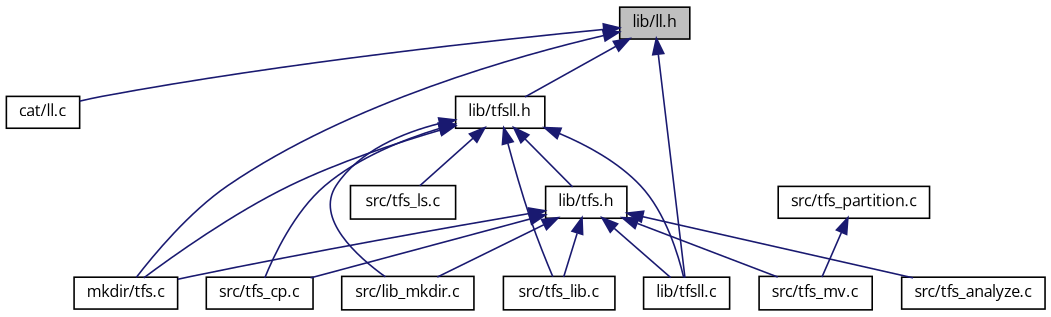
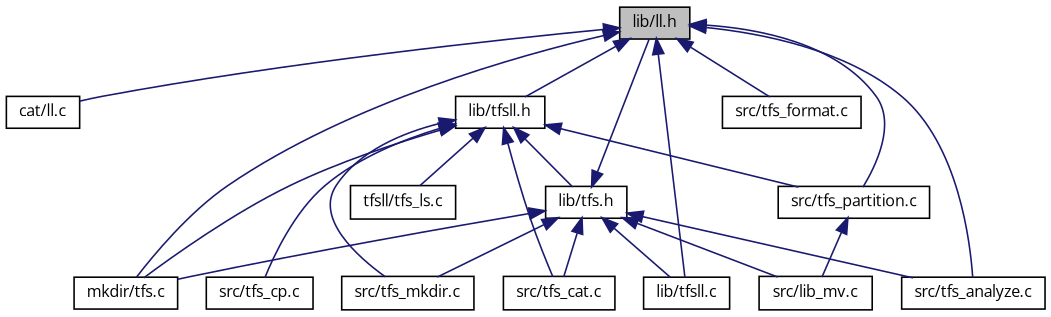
edge "src/tfs_partition.c" -> "lib/ll.h": added
edge "src/tfs_analyze.c" -> "lib/ll.h": added
node "src/tfs_format.c": added
edge "lib/tfsll.c" -> "lib/tfsll.h": now "src/tfs_partition.c" -> "lib/tfsll.h"
node "src/tfs_ls.c": label "src/tfs_ls.c" -> "tfsll/tfs_ls.c"
edge "src/tfs_cp.c" -> "lib/tfs.h": now "lib/ll.h" -> "lib/tfs.h"
node "src/lib_mkdir.c": label "src/lib_mkdir.c" -> "src/tfs_mkdir.c"
node "src/tfs_lib.c": label "src/tfs_lib.c" -> "src/tfs_cat.c"
node "src/tfs_mv.c": label "src/tfs_mv.c" -> "src/lib_mv.c"
